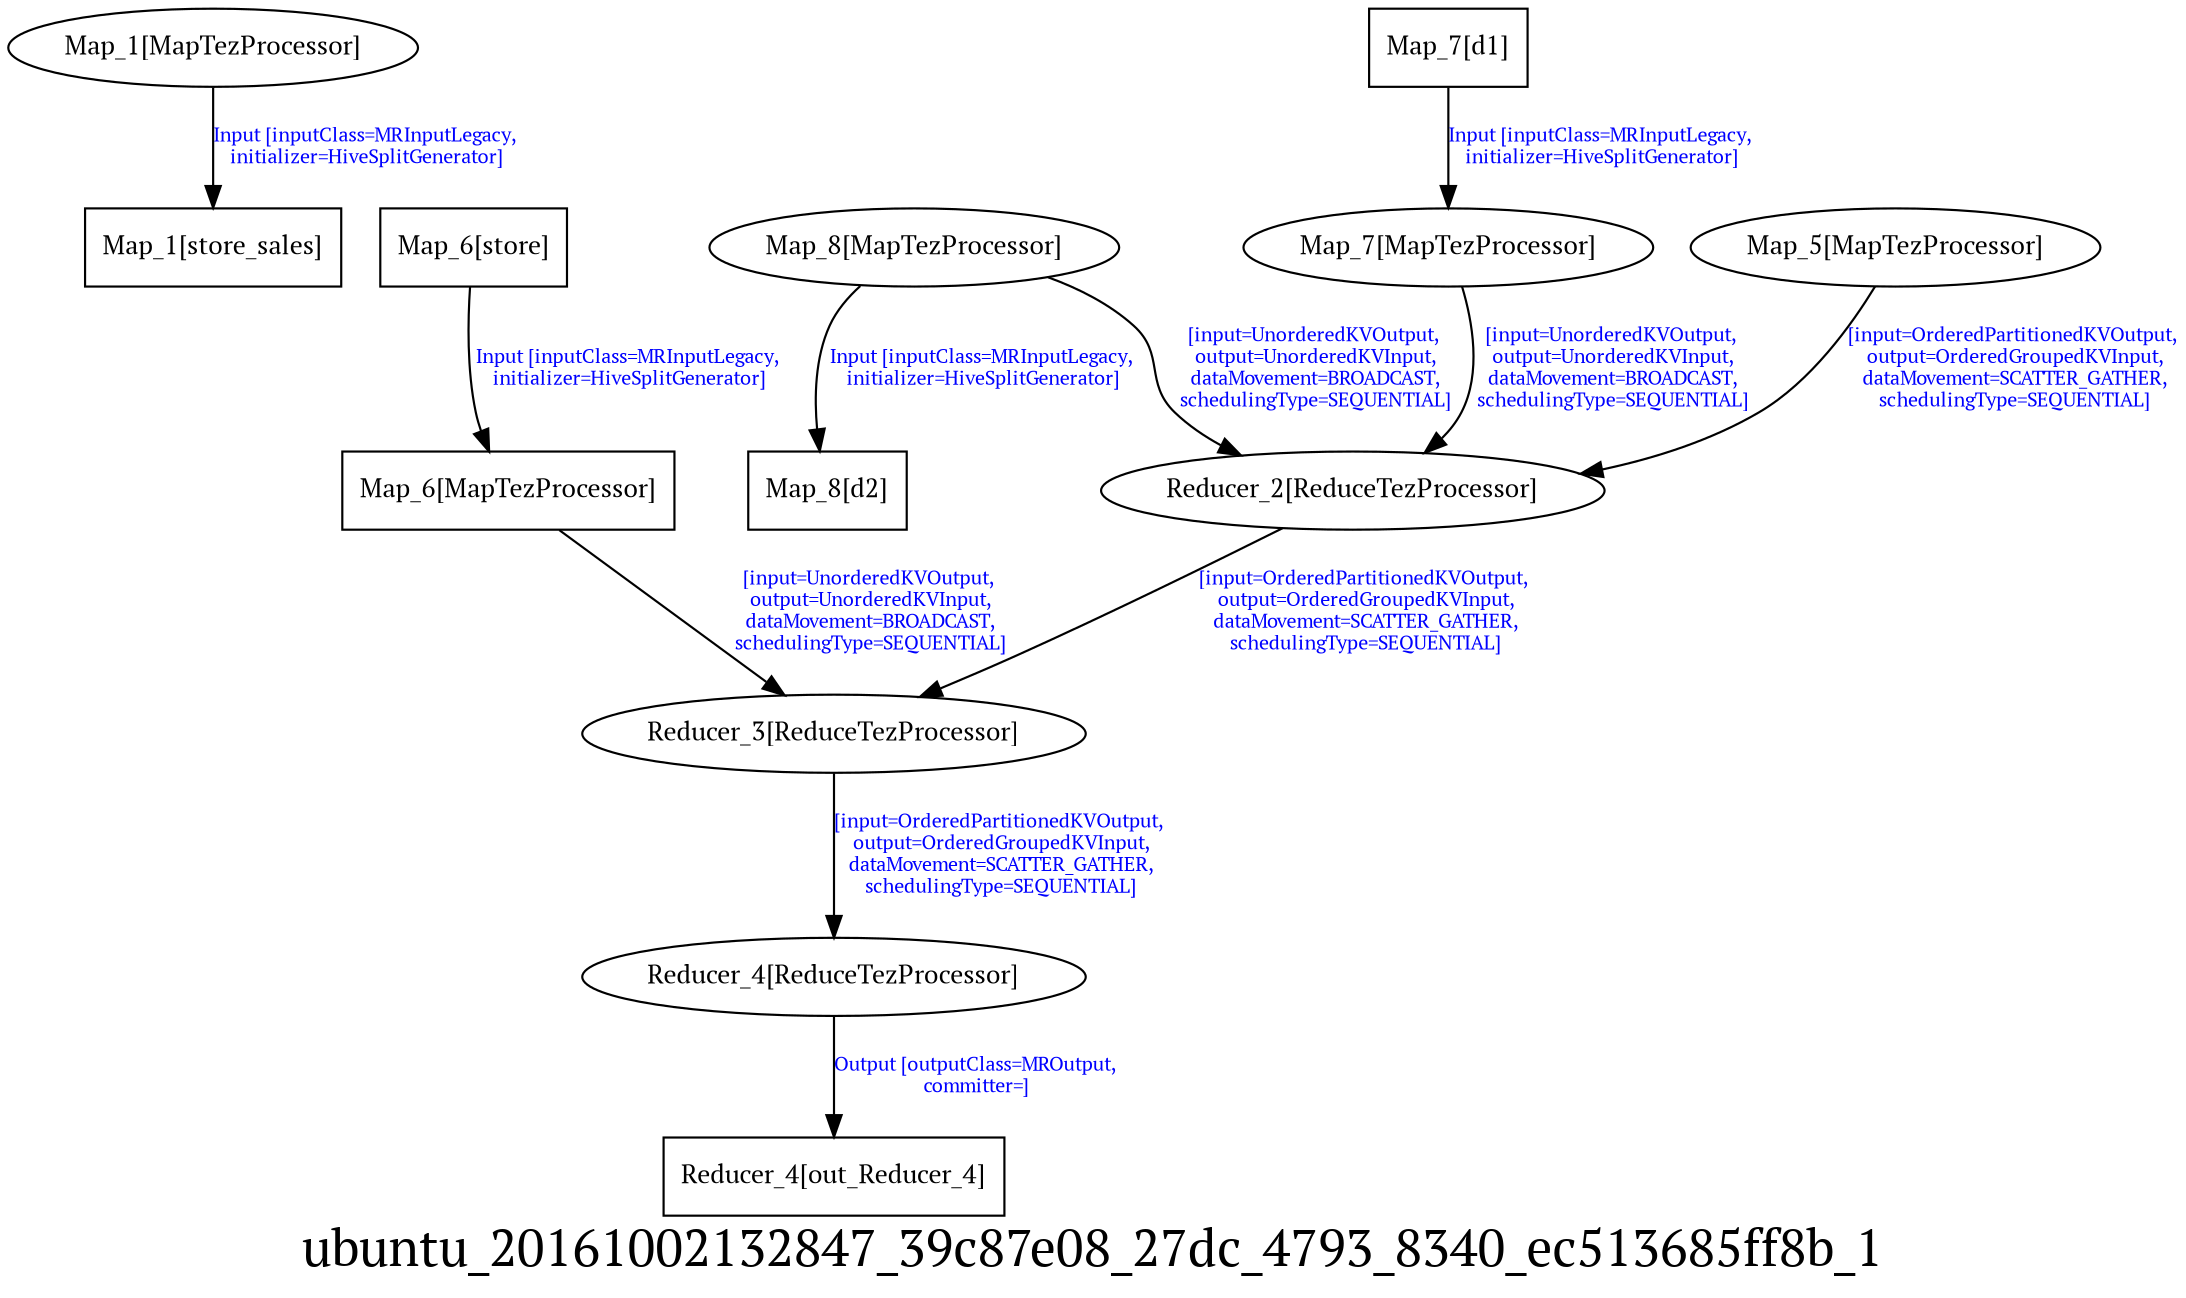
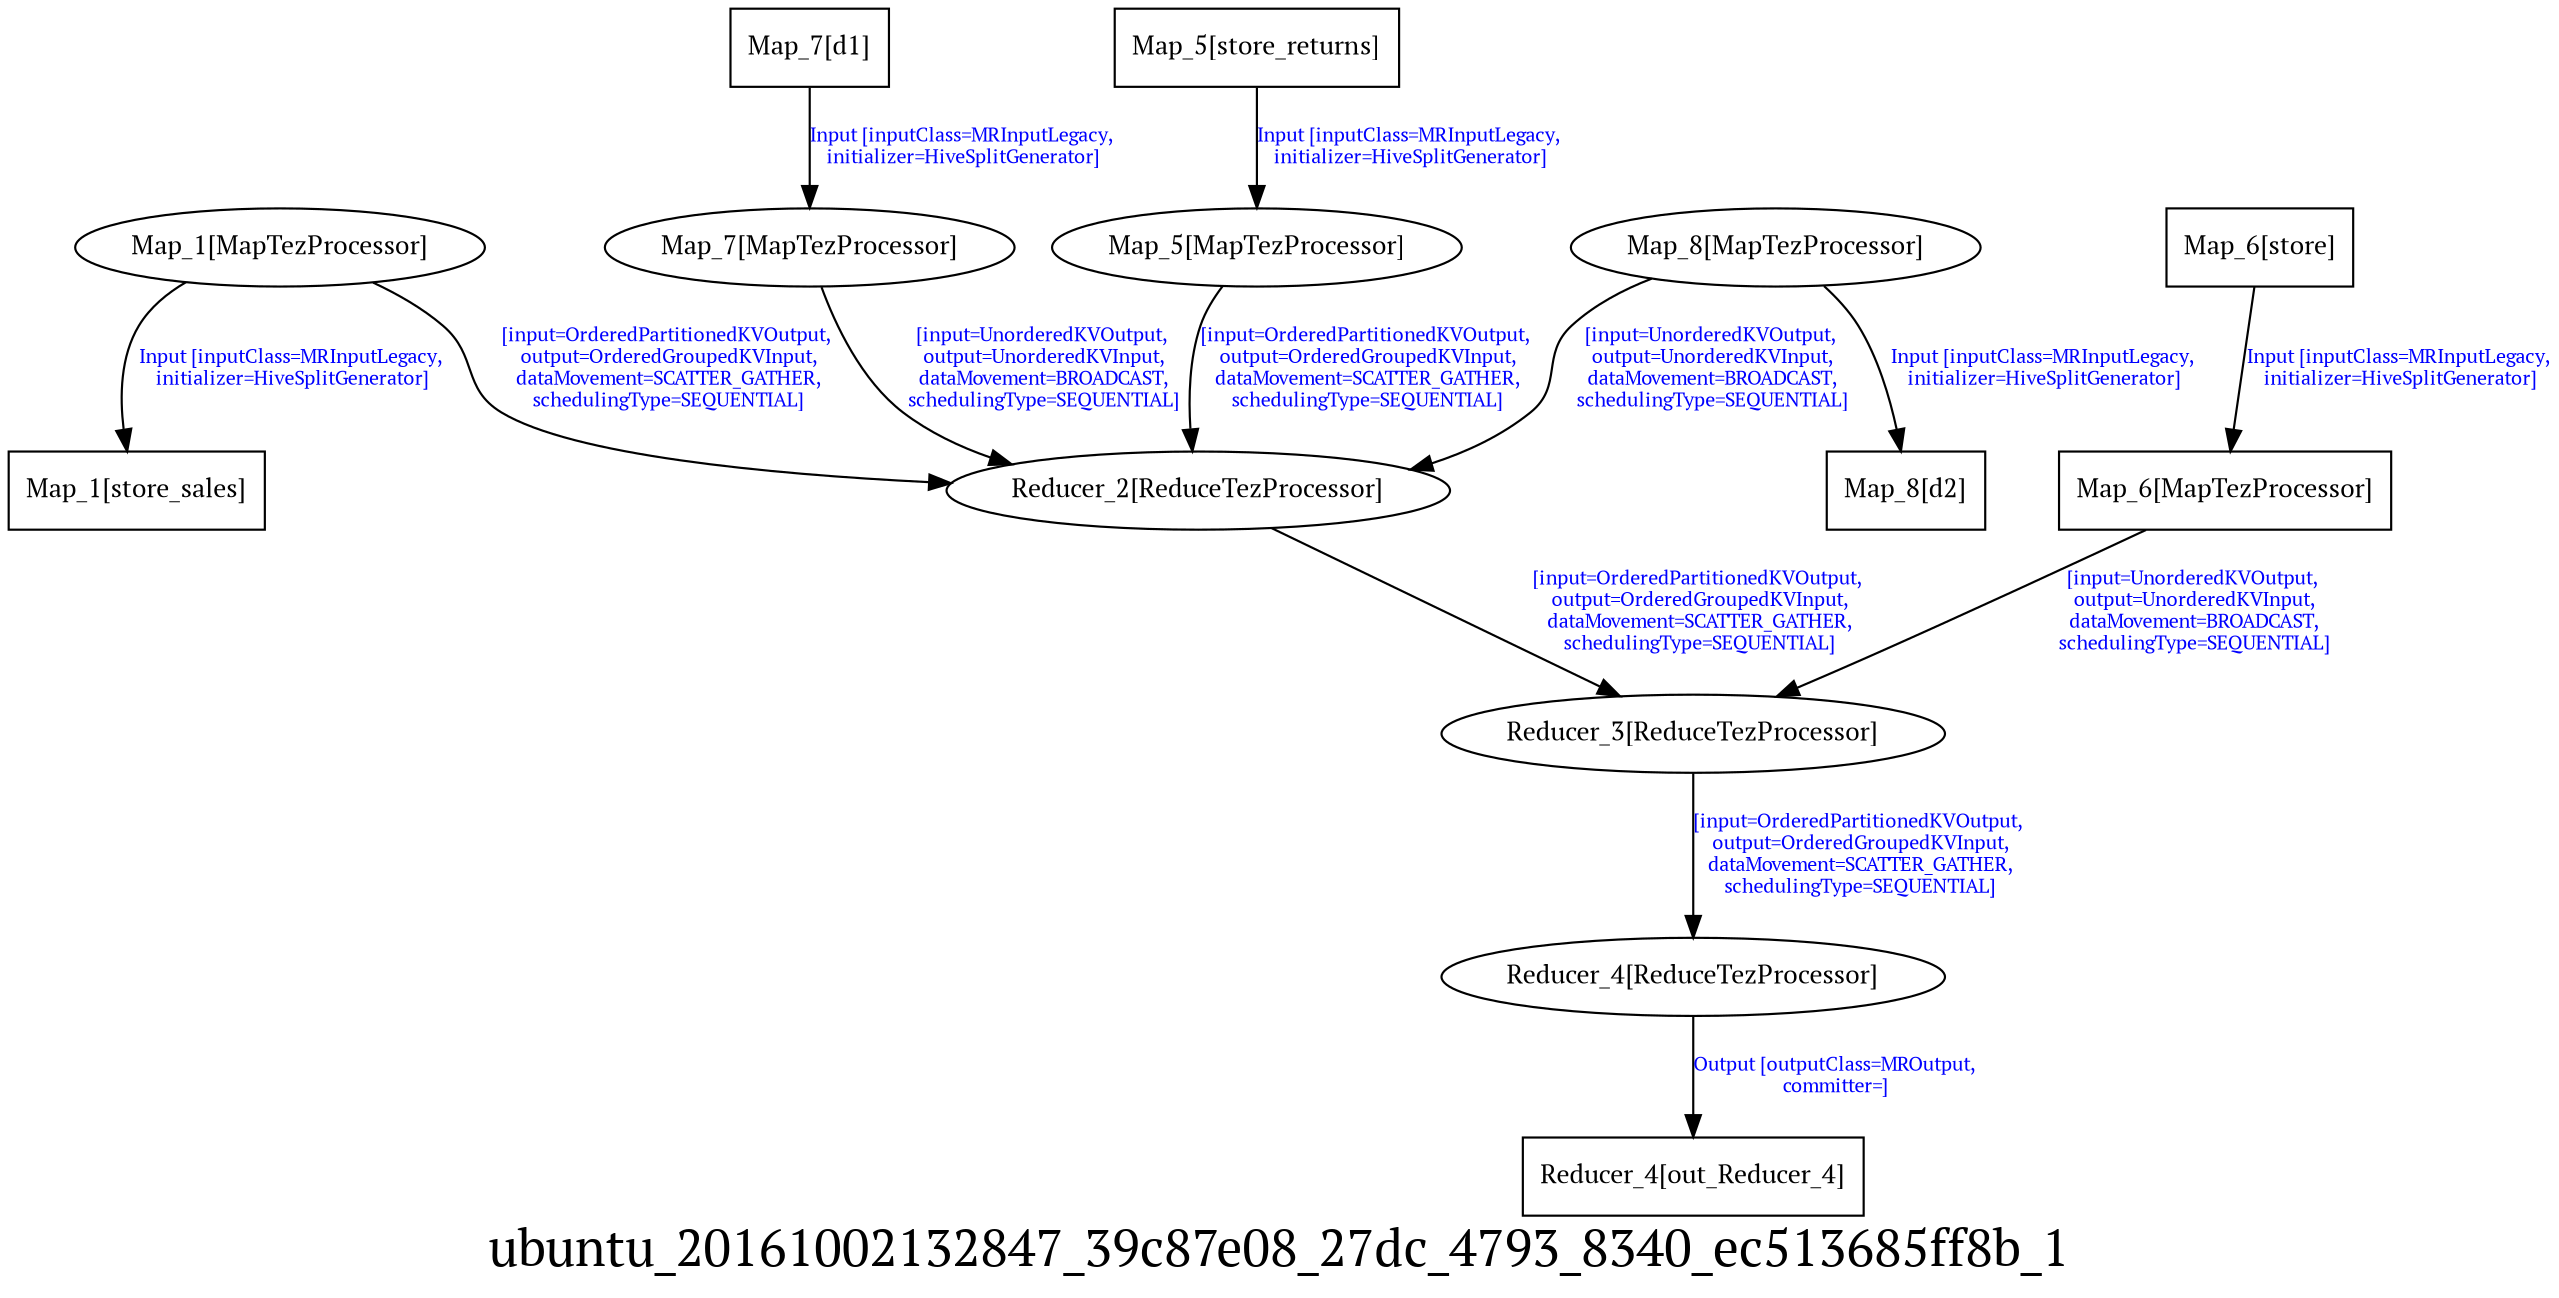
node "Map_5[store_returns]": added
edge "Map_1[MapTezProcessor]" -> "Reducer_2[ReduceTezProcessor]": added, label "[input=OrderedPartitionedKVOutput, output=OrderedGroupedKVInput, dataMovement=SCATTER_GATHER, schedulingType=SEQUENTIAL]"
